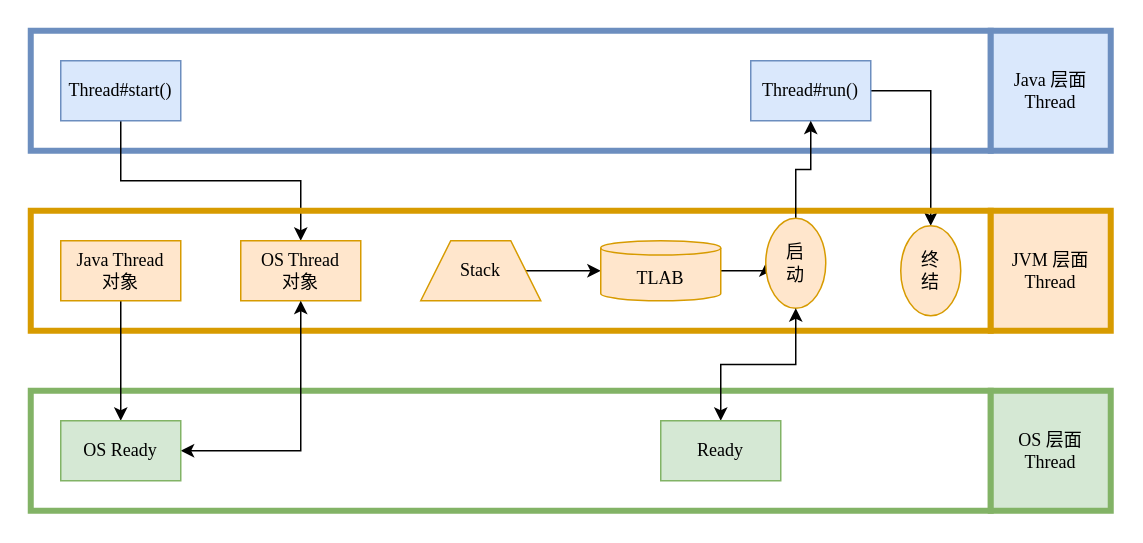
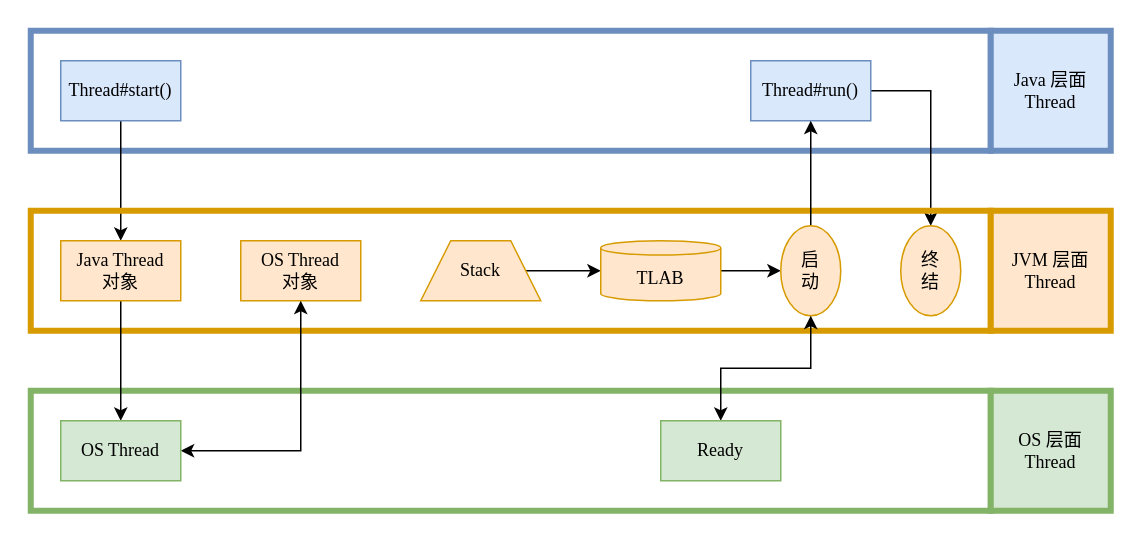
edge "Thread#start()" -> "OS Thread 对象": now "Thread#start()" -> "Java Thread 对象"
node "启 动": moved (796, 263) -> (811, 271)
node "OS Ready": label "OS Ready" -> "OS Thread"
